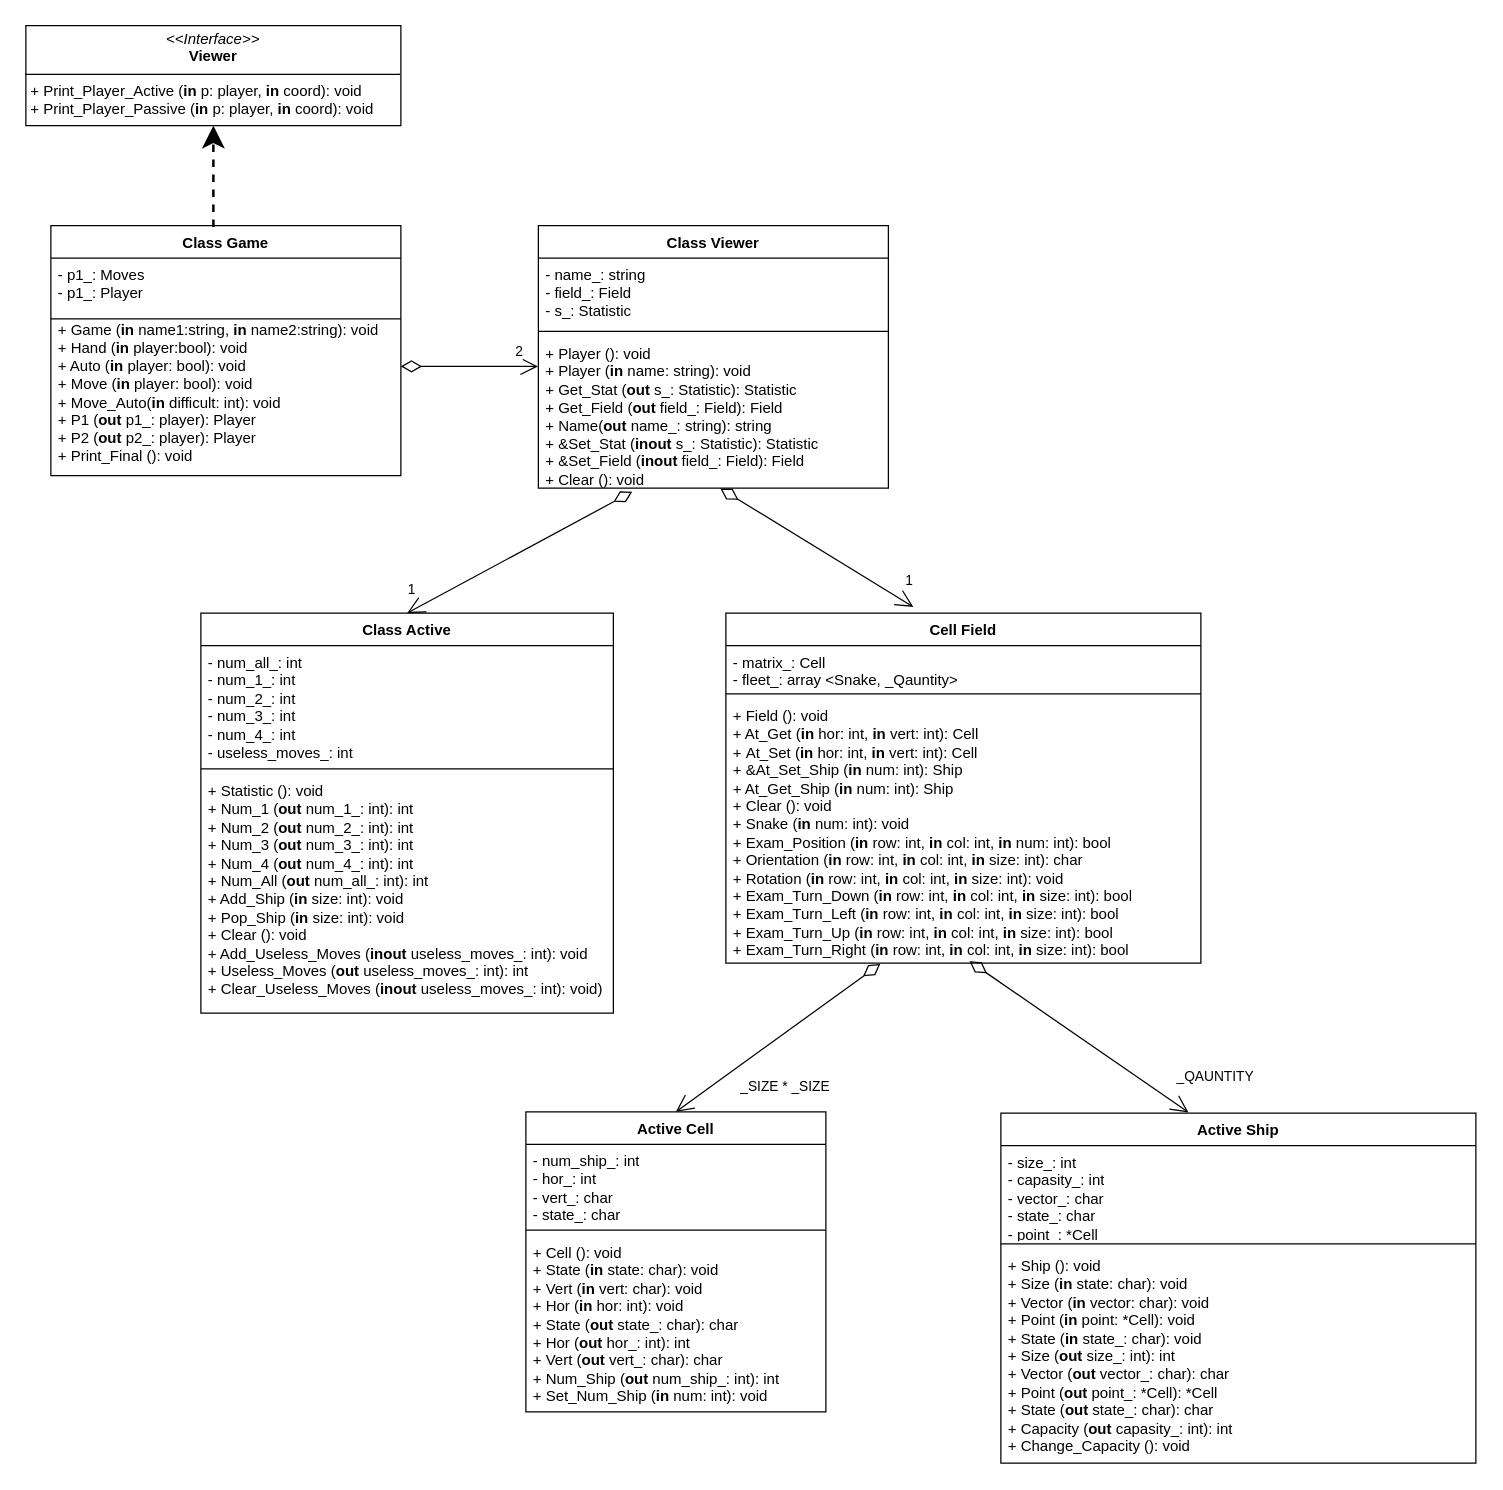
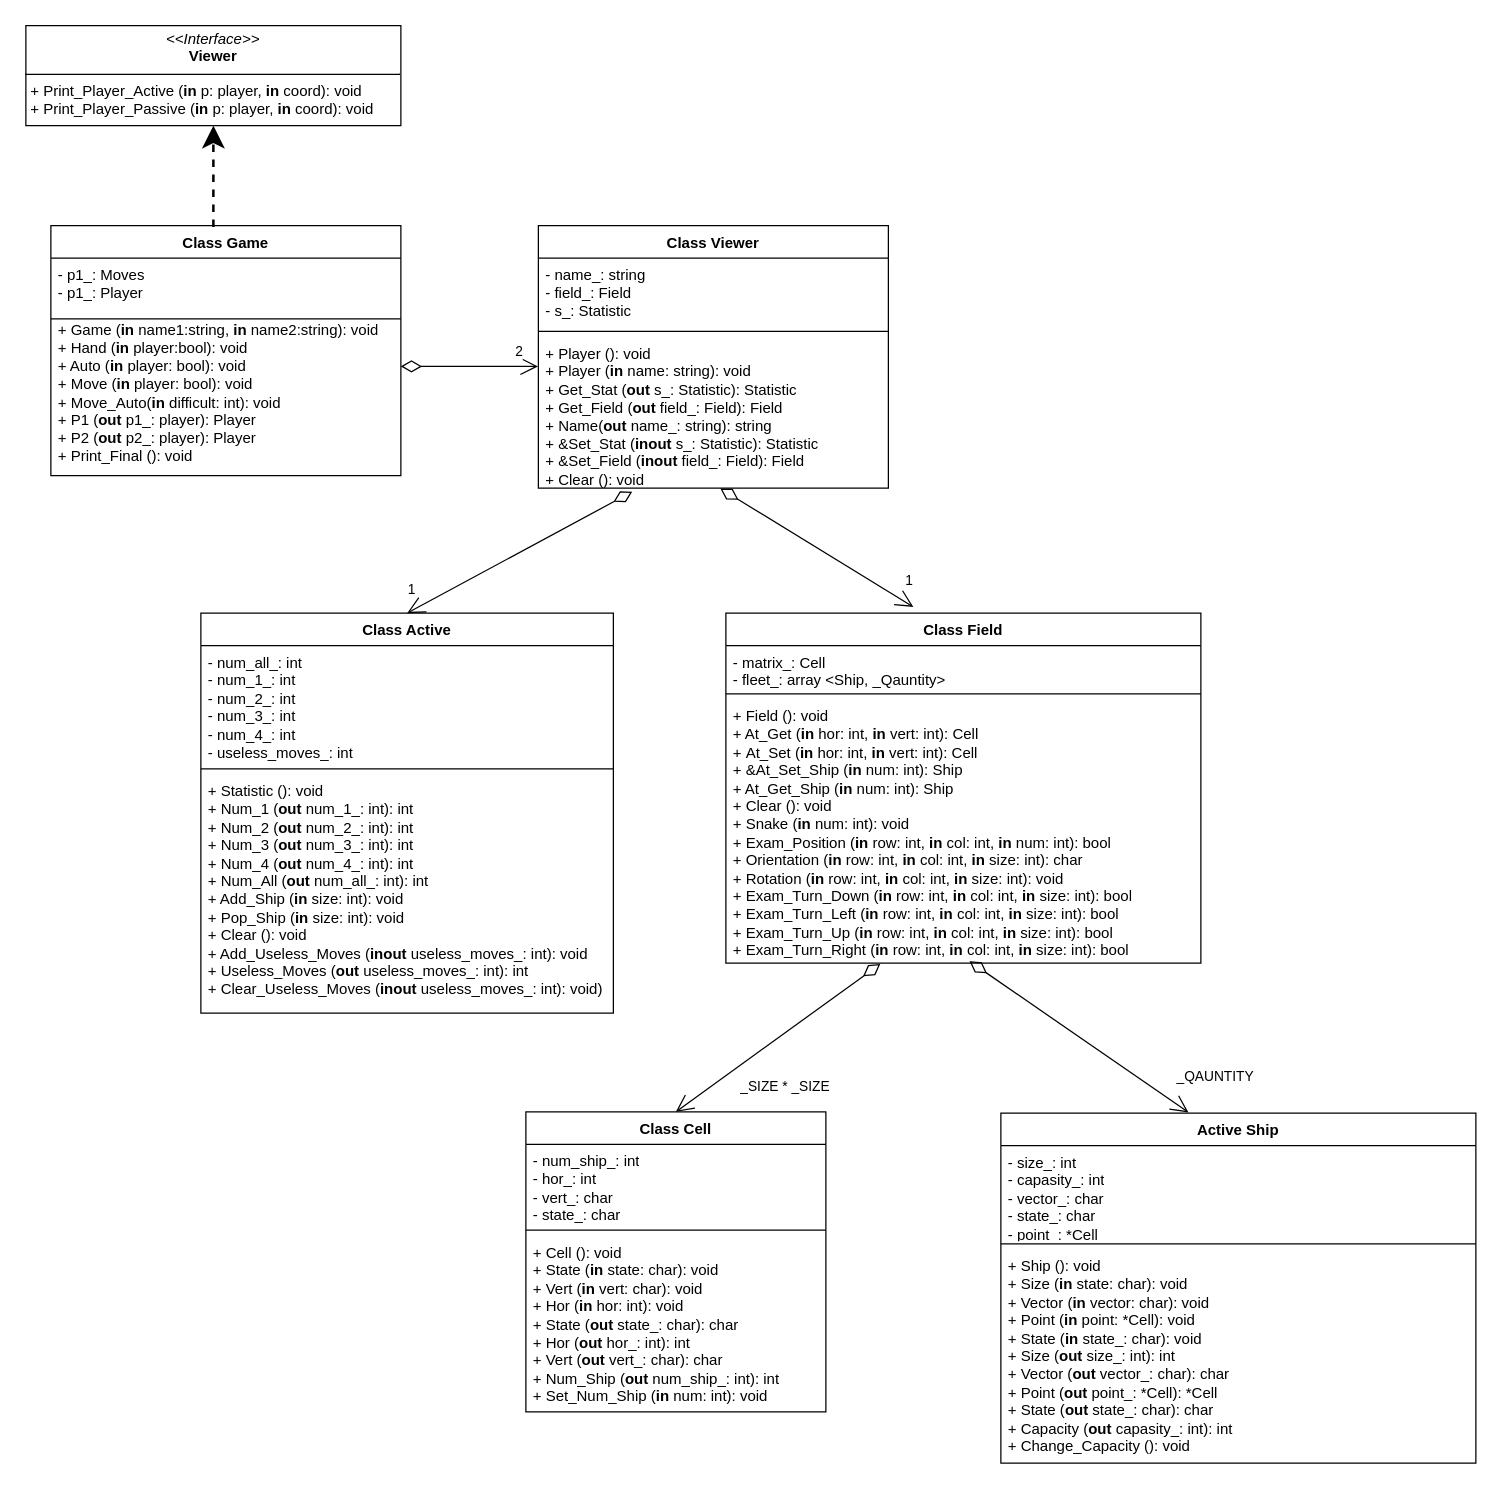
node "Cell Field": label "Cell Field" -> "Class Field"
node "- matrix_: Cell - fleet_: array <Snake, _Qauntity>": label "- matrix_: Cell - fleet_: array <Snake, _Qauntity>" -> "- matrix_: Cell - fleet_: array <Ship, _Qauntity>"
node "Active Cell": label "Active Cell" -> "Class Cell"
